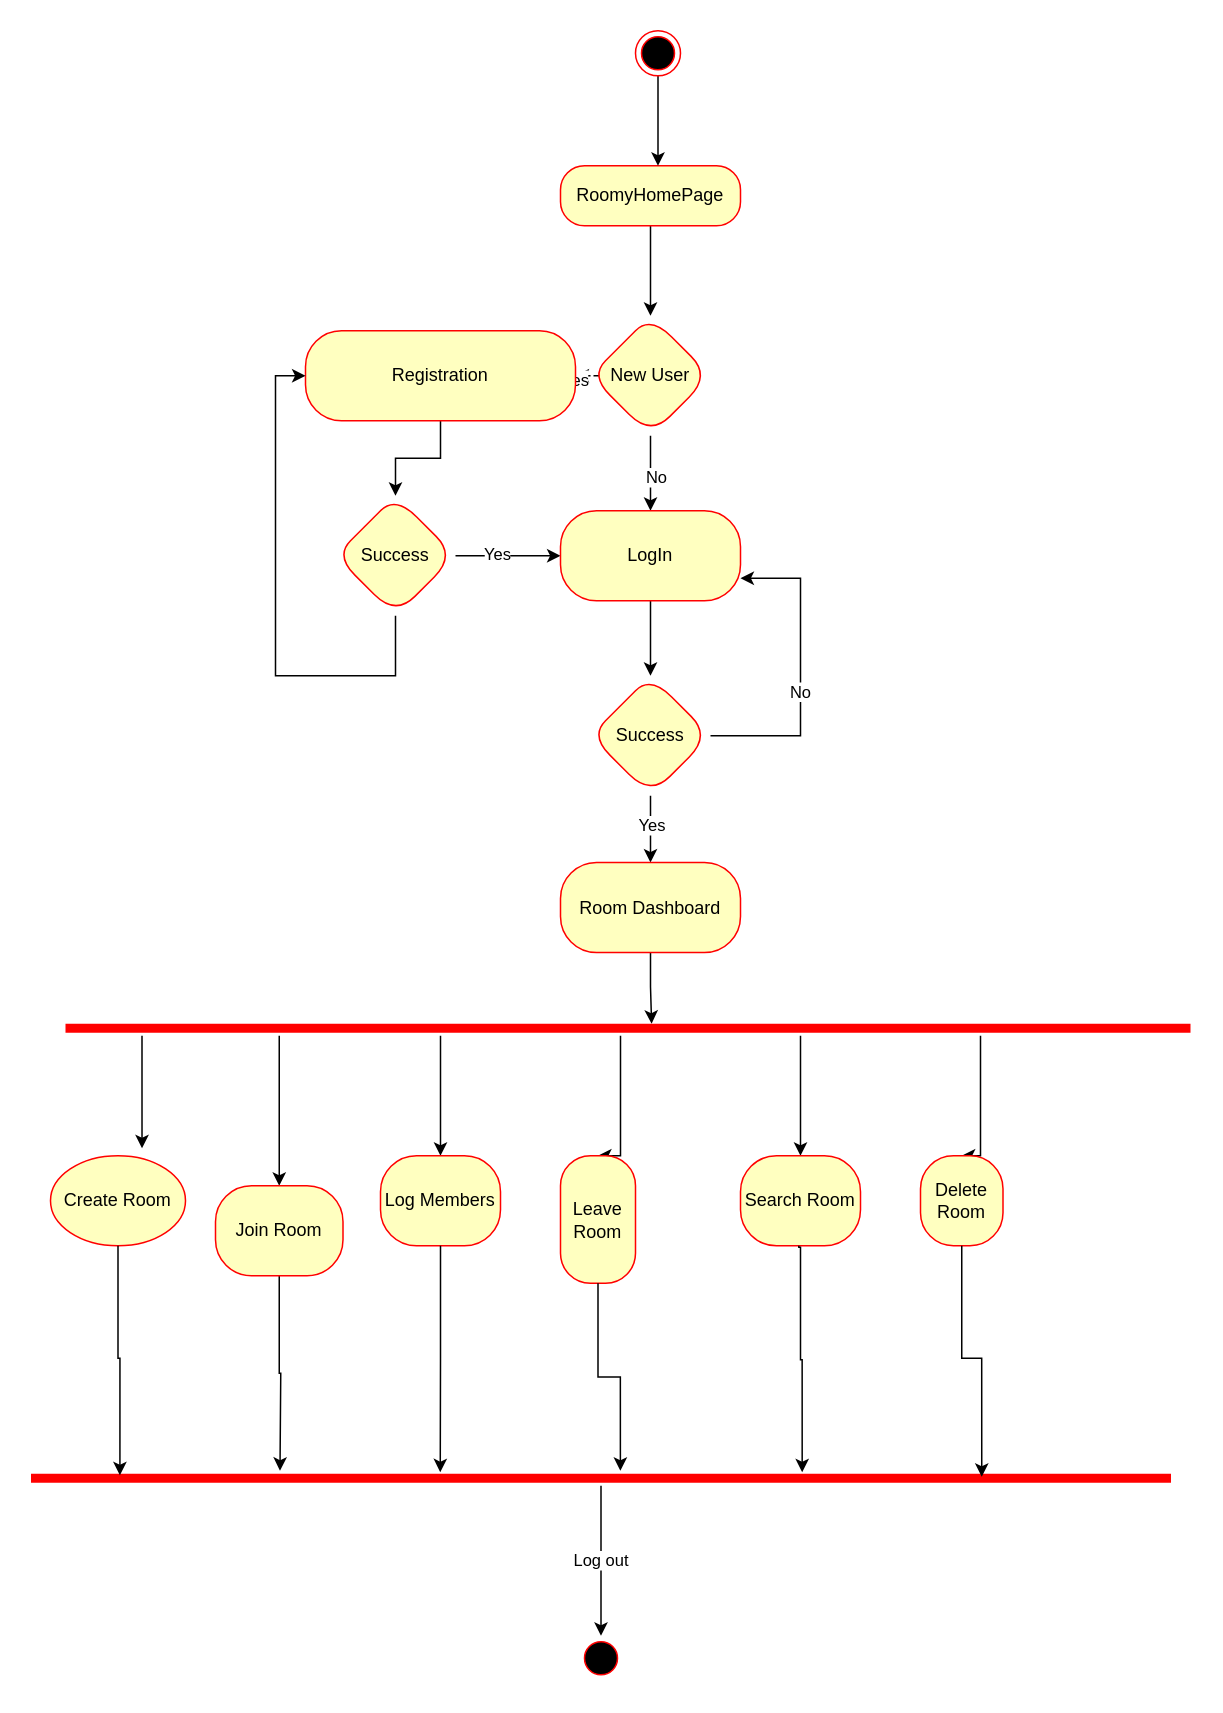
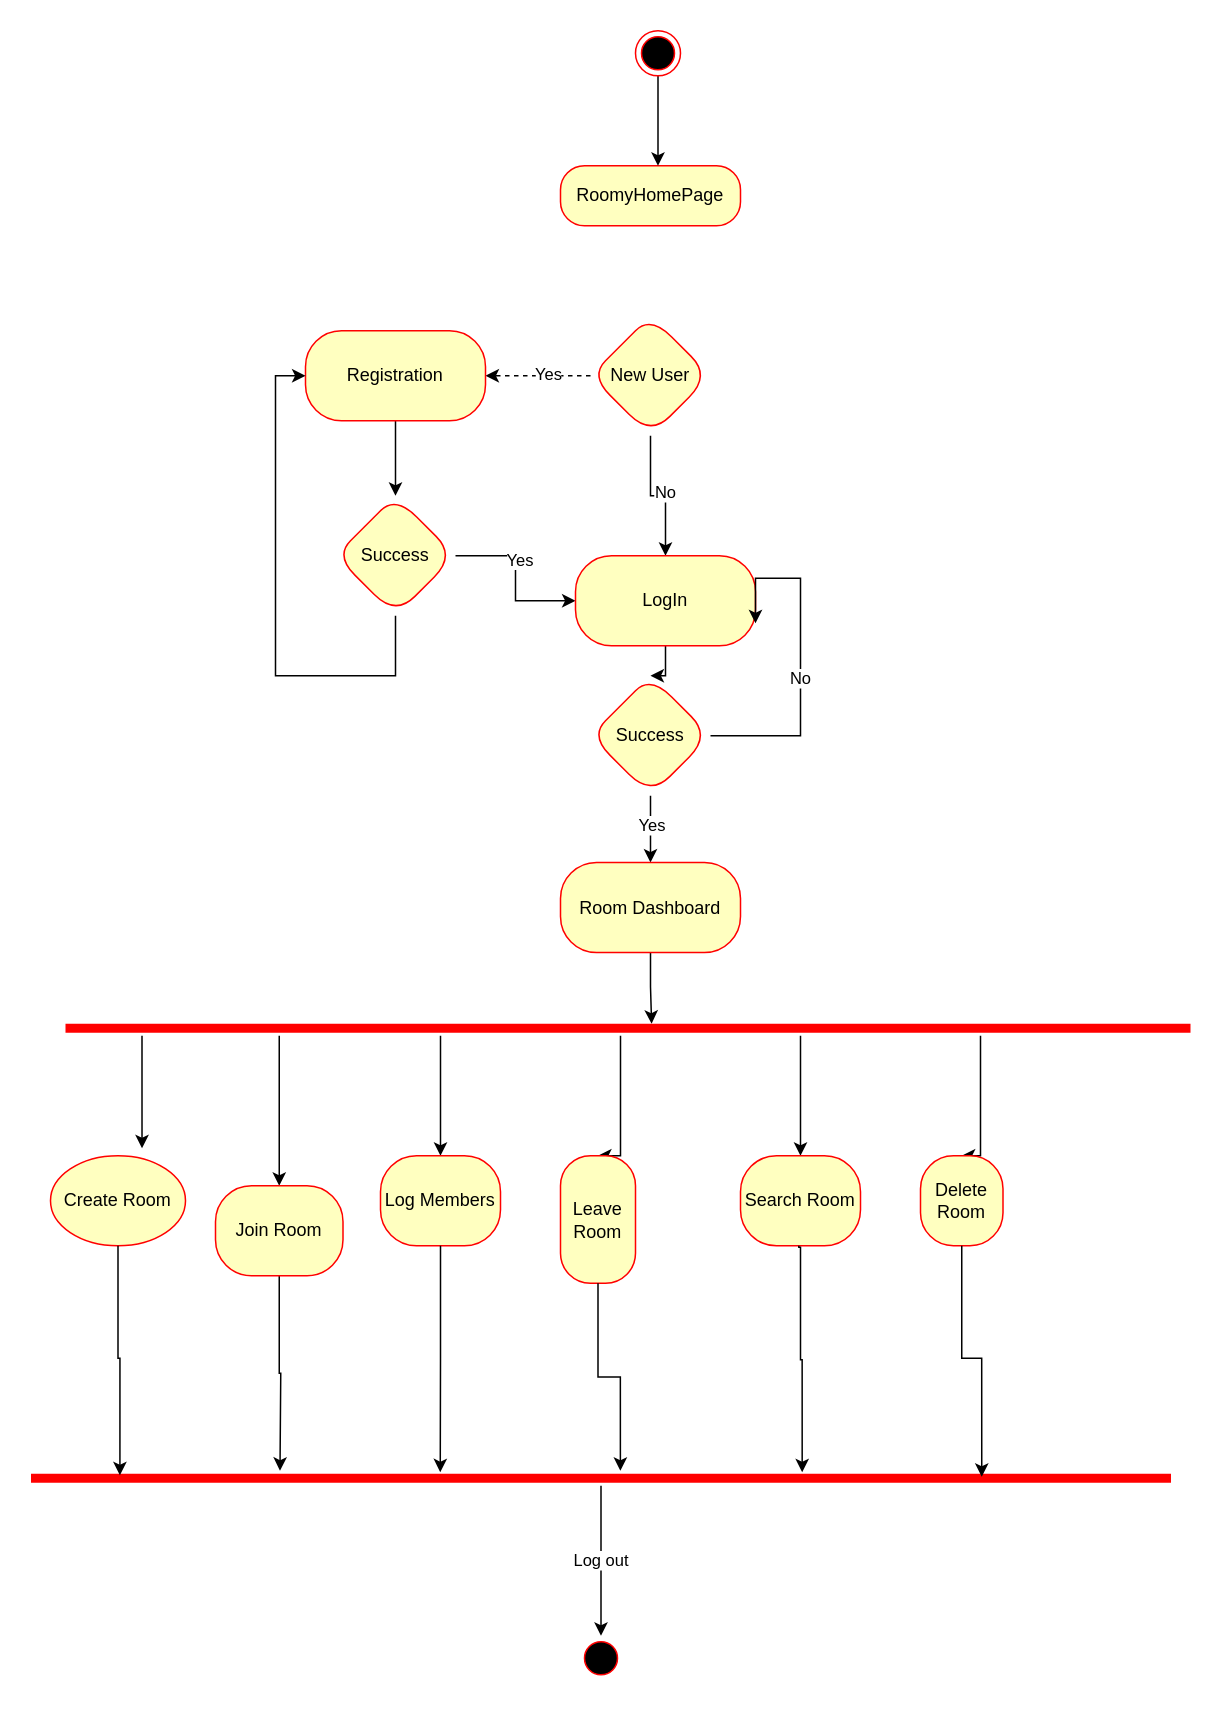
edge "RoomyHomePage" -> "New User": removed
node "Registration": size 270x90 -> 180x90
node "LogIn": moved (650, 556) -> (665, 601)
